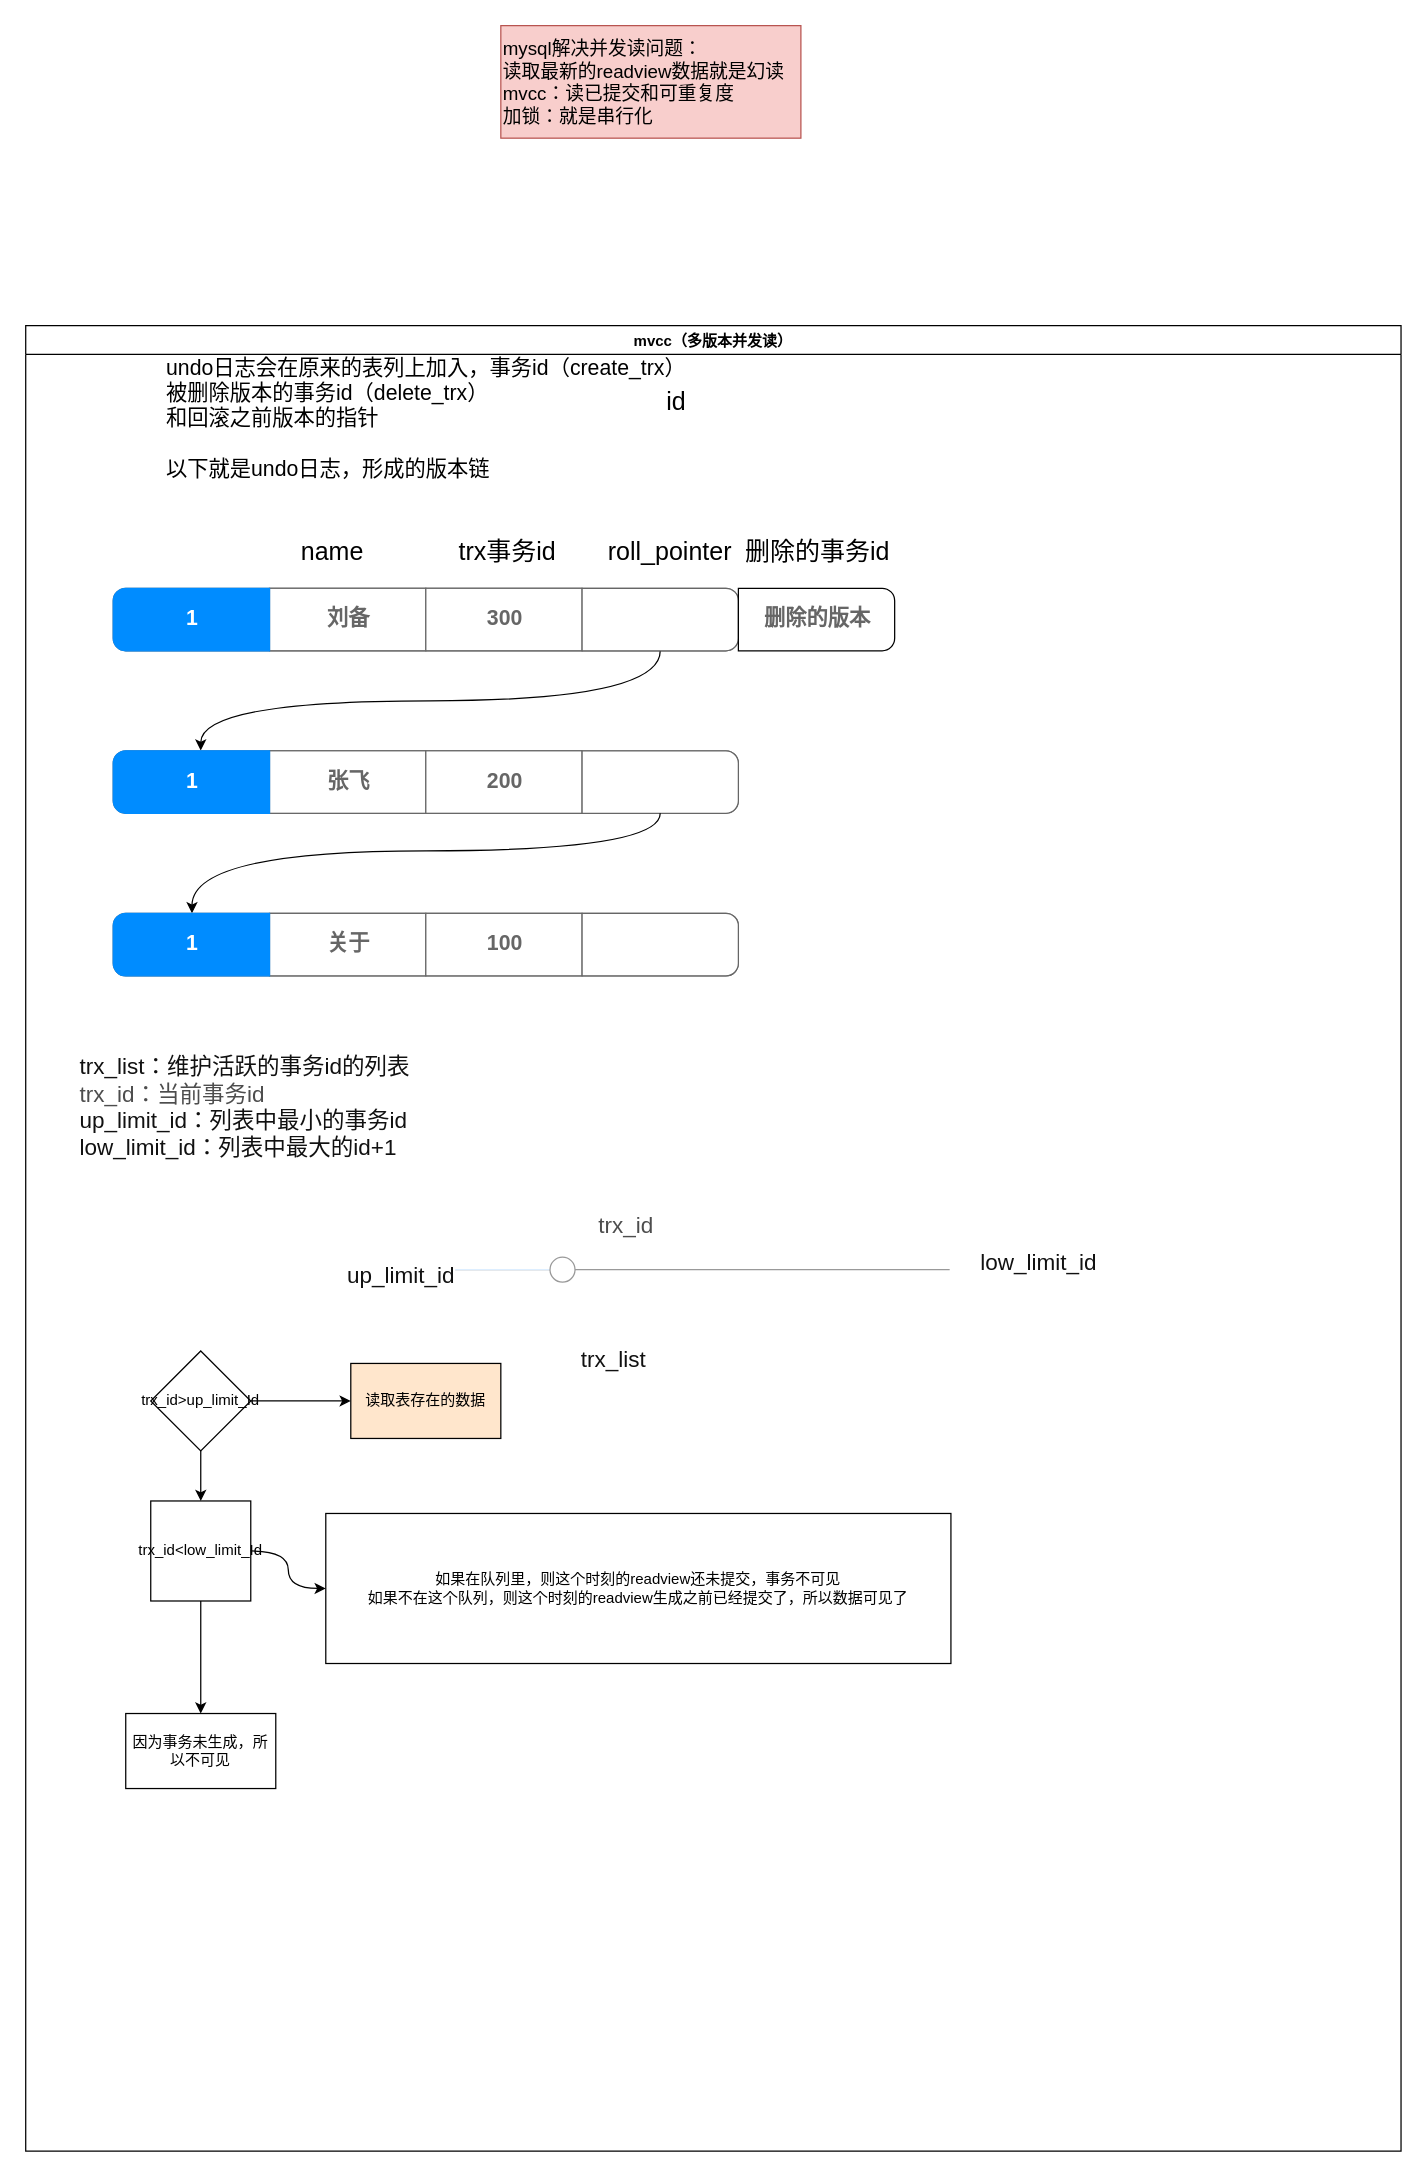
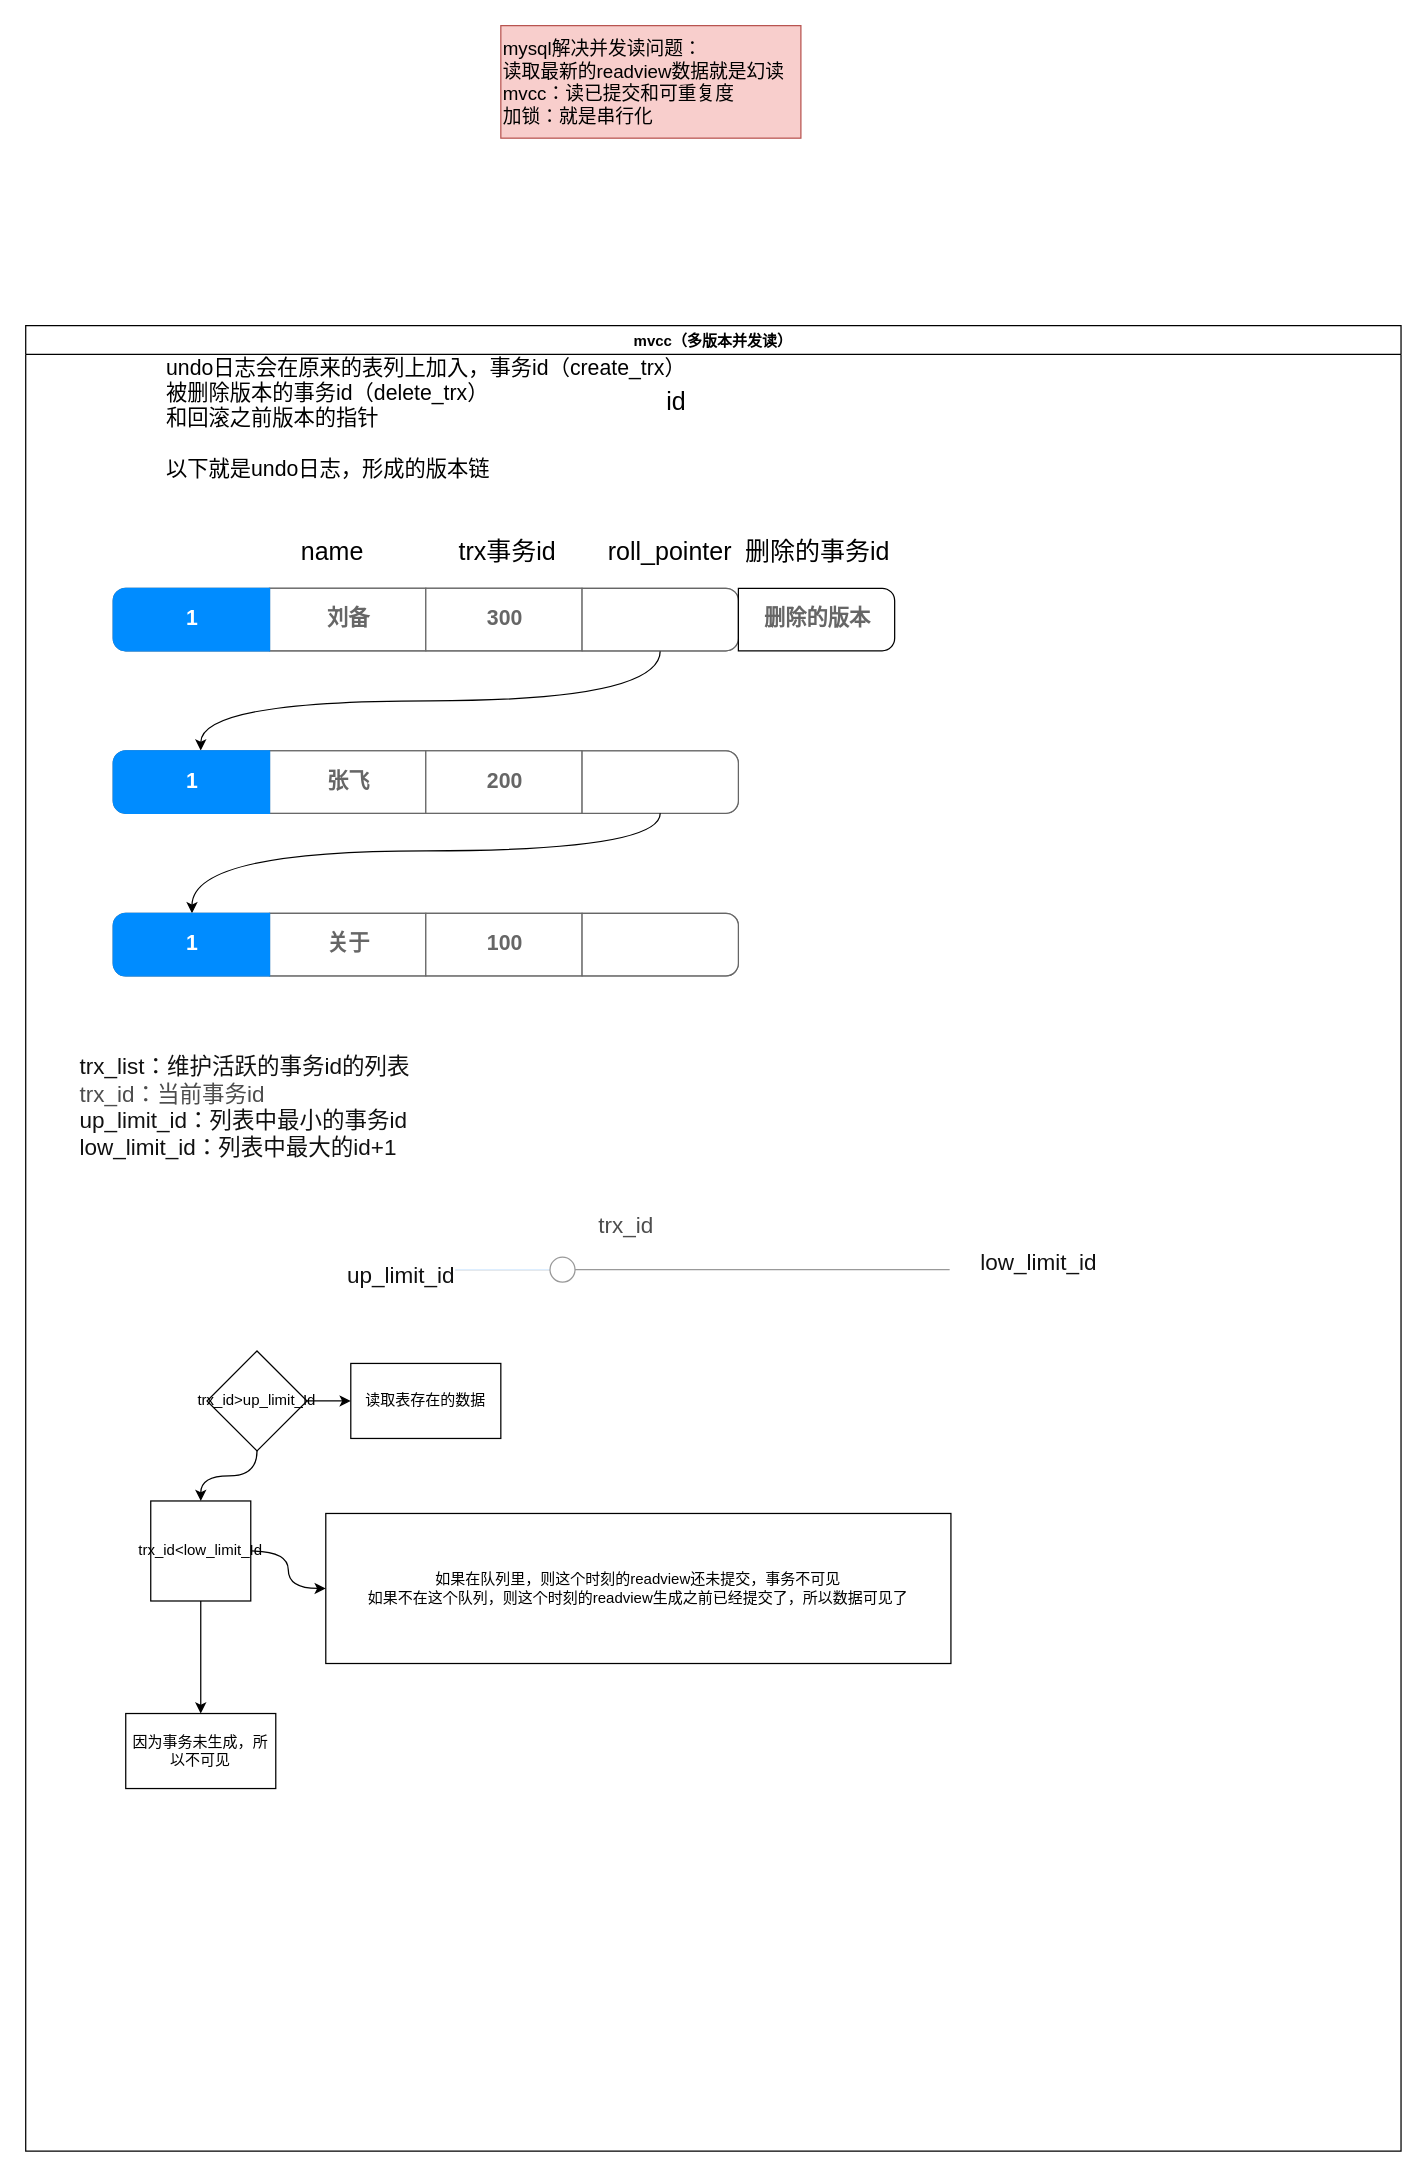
node "trx_list": removed
node "trx_id>up_limit_Id": moved (201, 1401) -> (257, 1401)
node "读取表存在的数据": fillcolor #ffe6cc -> #ffffff
